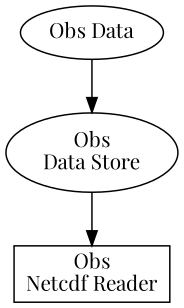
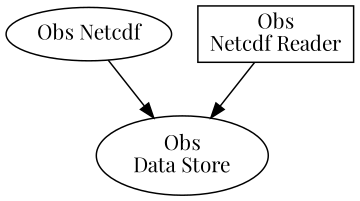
node "Obs Data": label "Obs Data" -> "Obs Netcdf"
edge "Obs Data Store" -> "Obs Netcdf Reader": reversed
